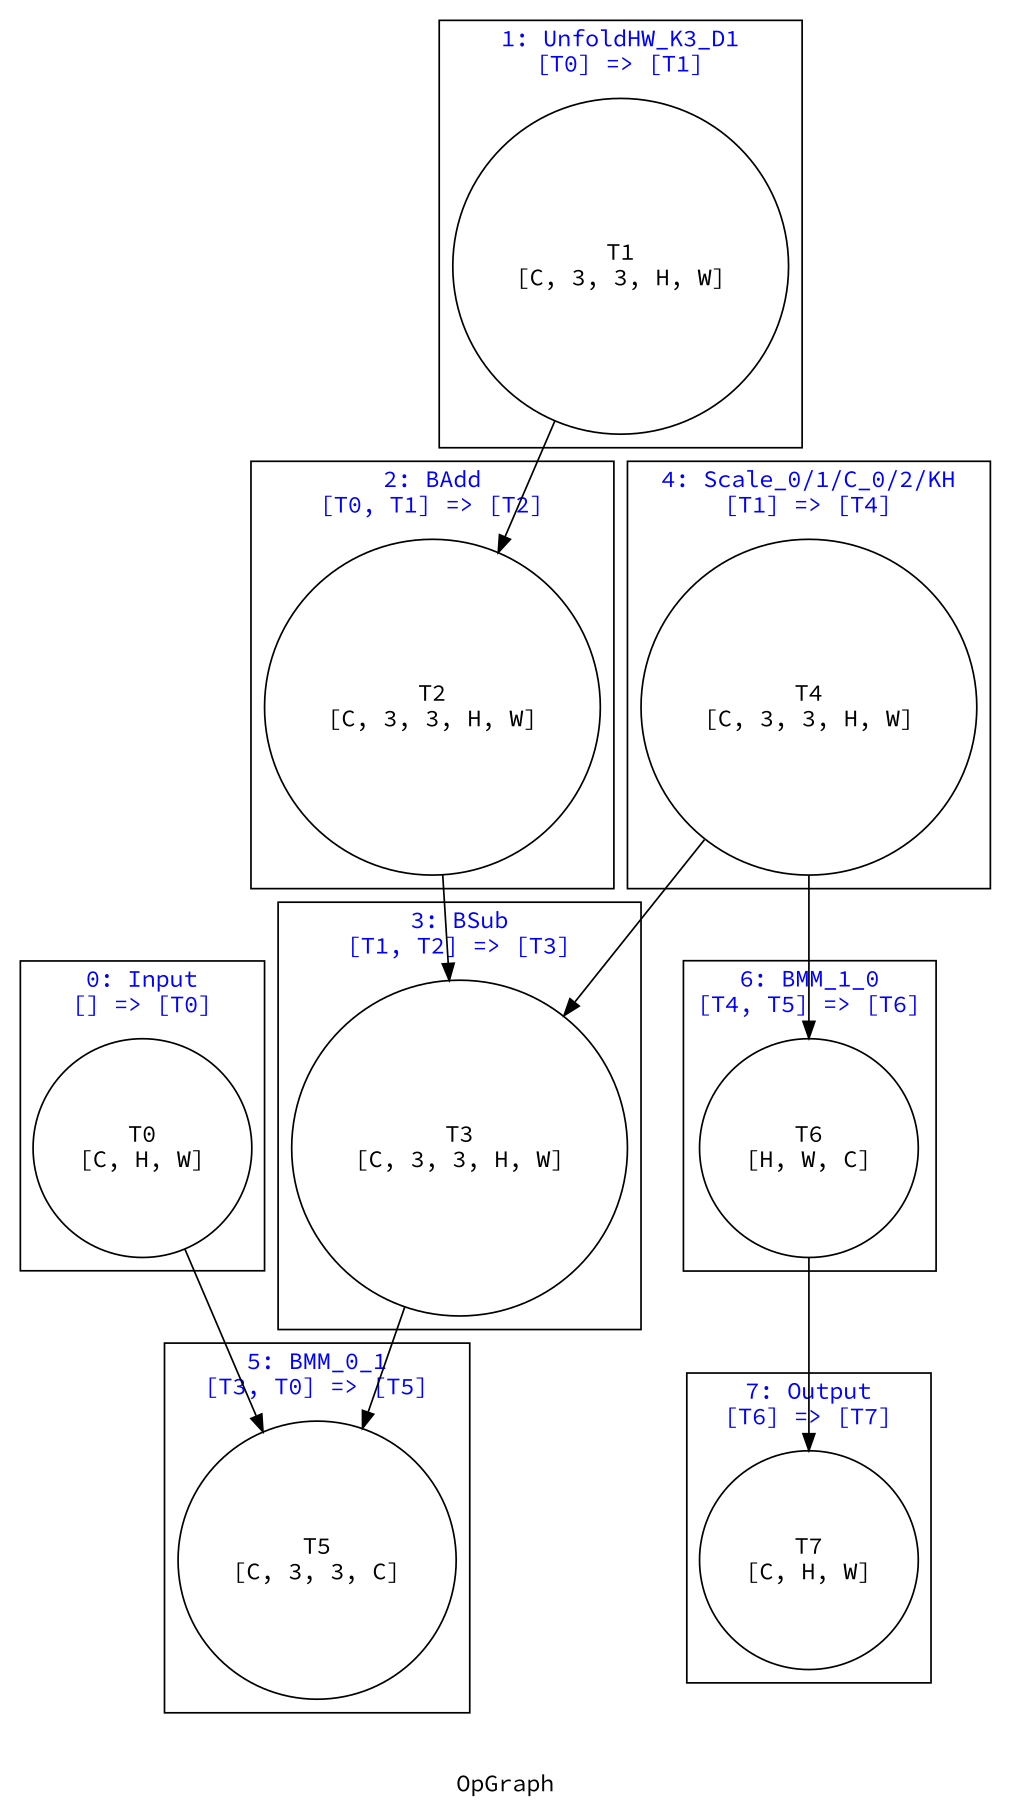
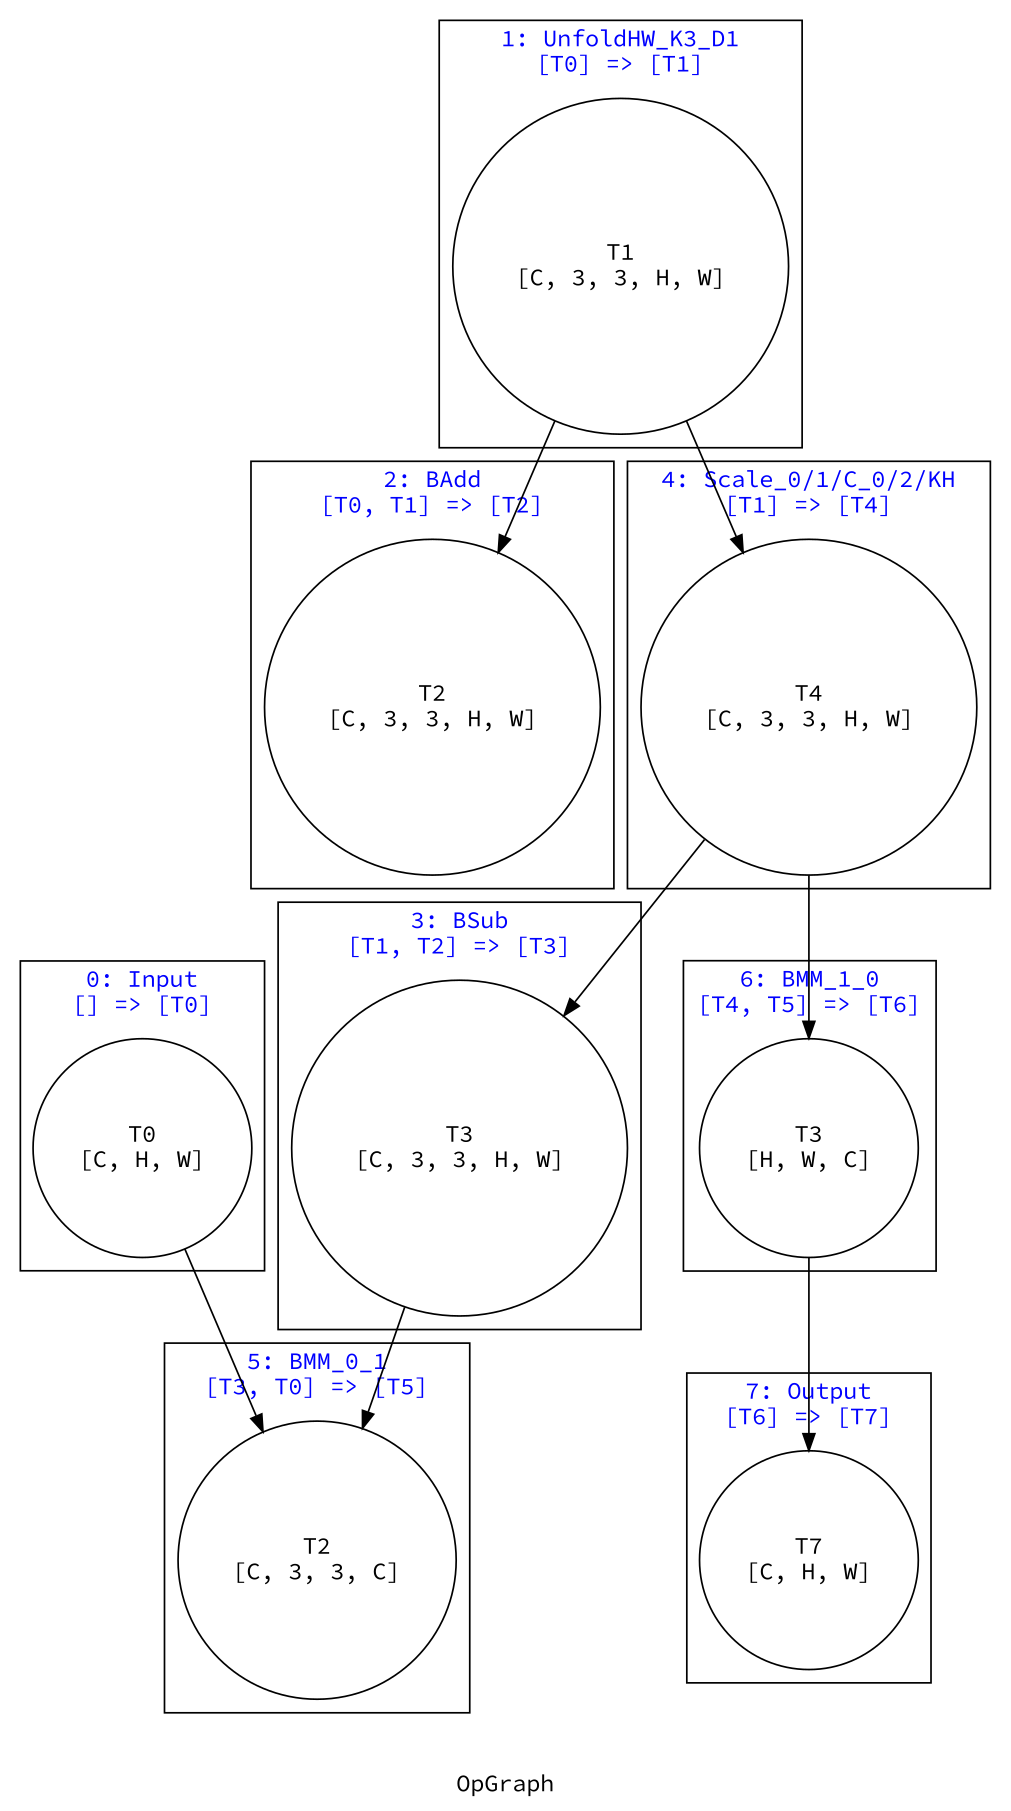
edge "T1 [C, 3, 3, H, W]" -> "T4 [C, 3, 3, H, W]": added
edge "T2 [C, 3, 3, H, W]" -> "T3 [C, 3, 3, H, W]": removed
node "T6 [H, W, C]": label "T6 [H, W, C]" -> "T3 [H, W, C]"
node "T5 [C, 3, 3, C]": label "T5 [C, 3, 3, C]" -> "T2 [C, 3, 3, C]"
